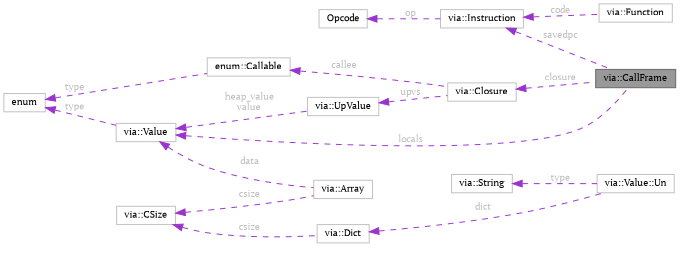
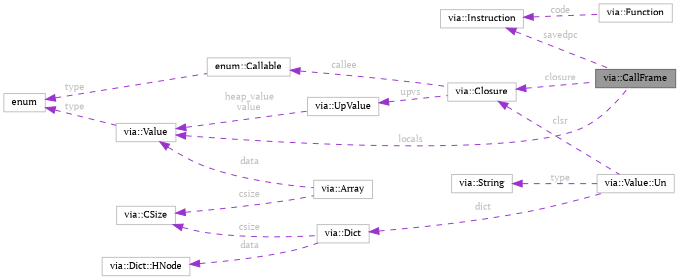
node "Opcode": removed
edge "via::Value::Un" -> "via::Closure": added, label "clsr"
node "via::Dict::HNode": added
